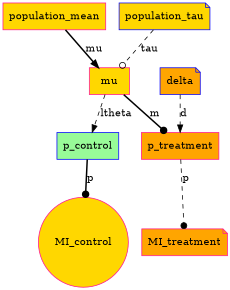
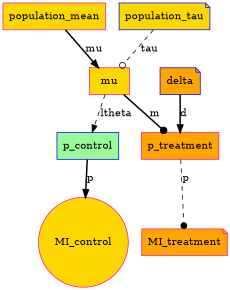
edge "delta" -> "p_treatment": style dashed -> bold
edge "p_control" -> "MI_control": arrowhead dot -> normal
